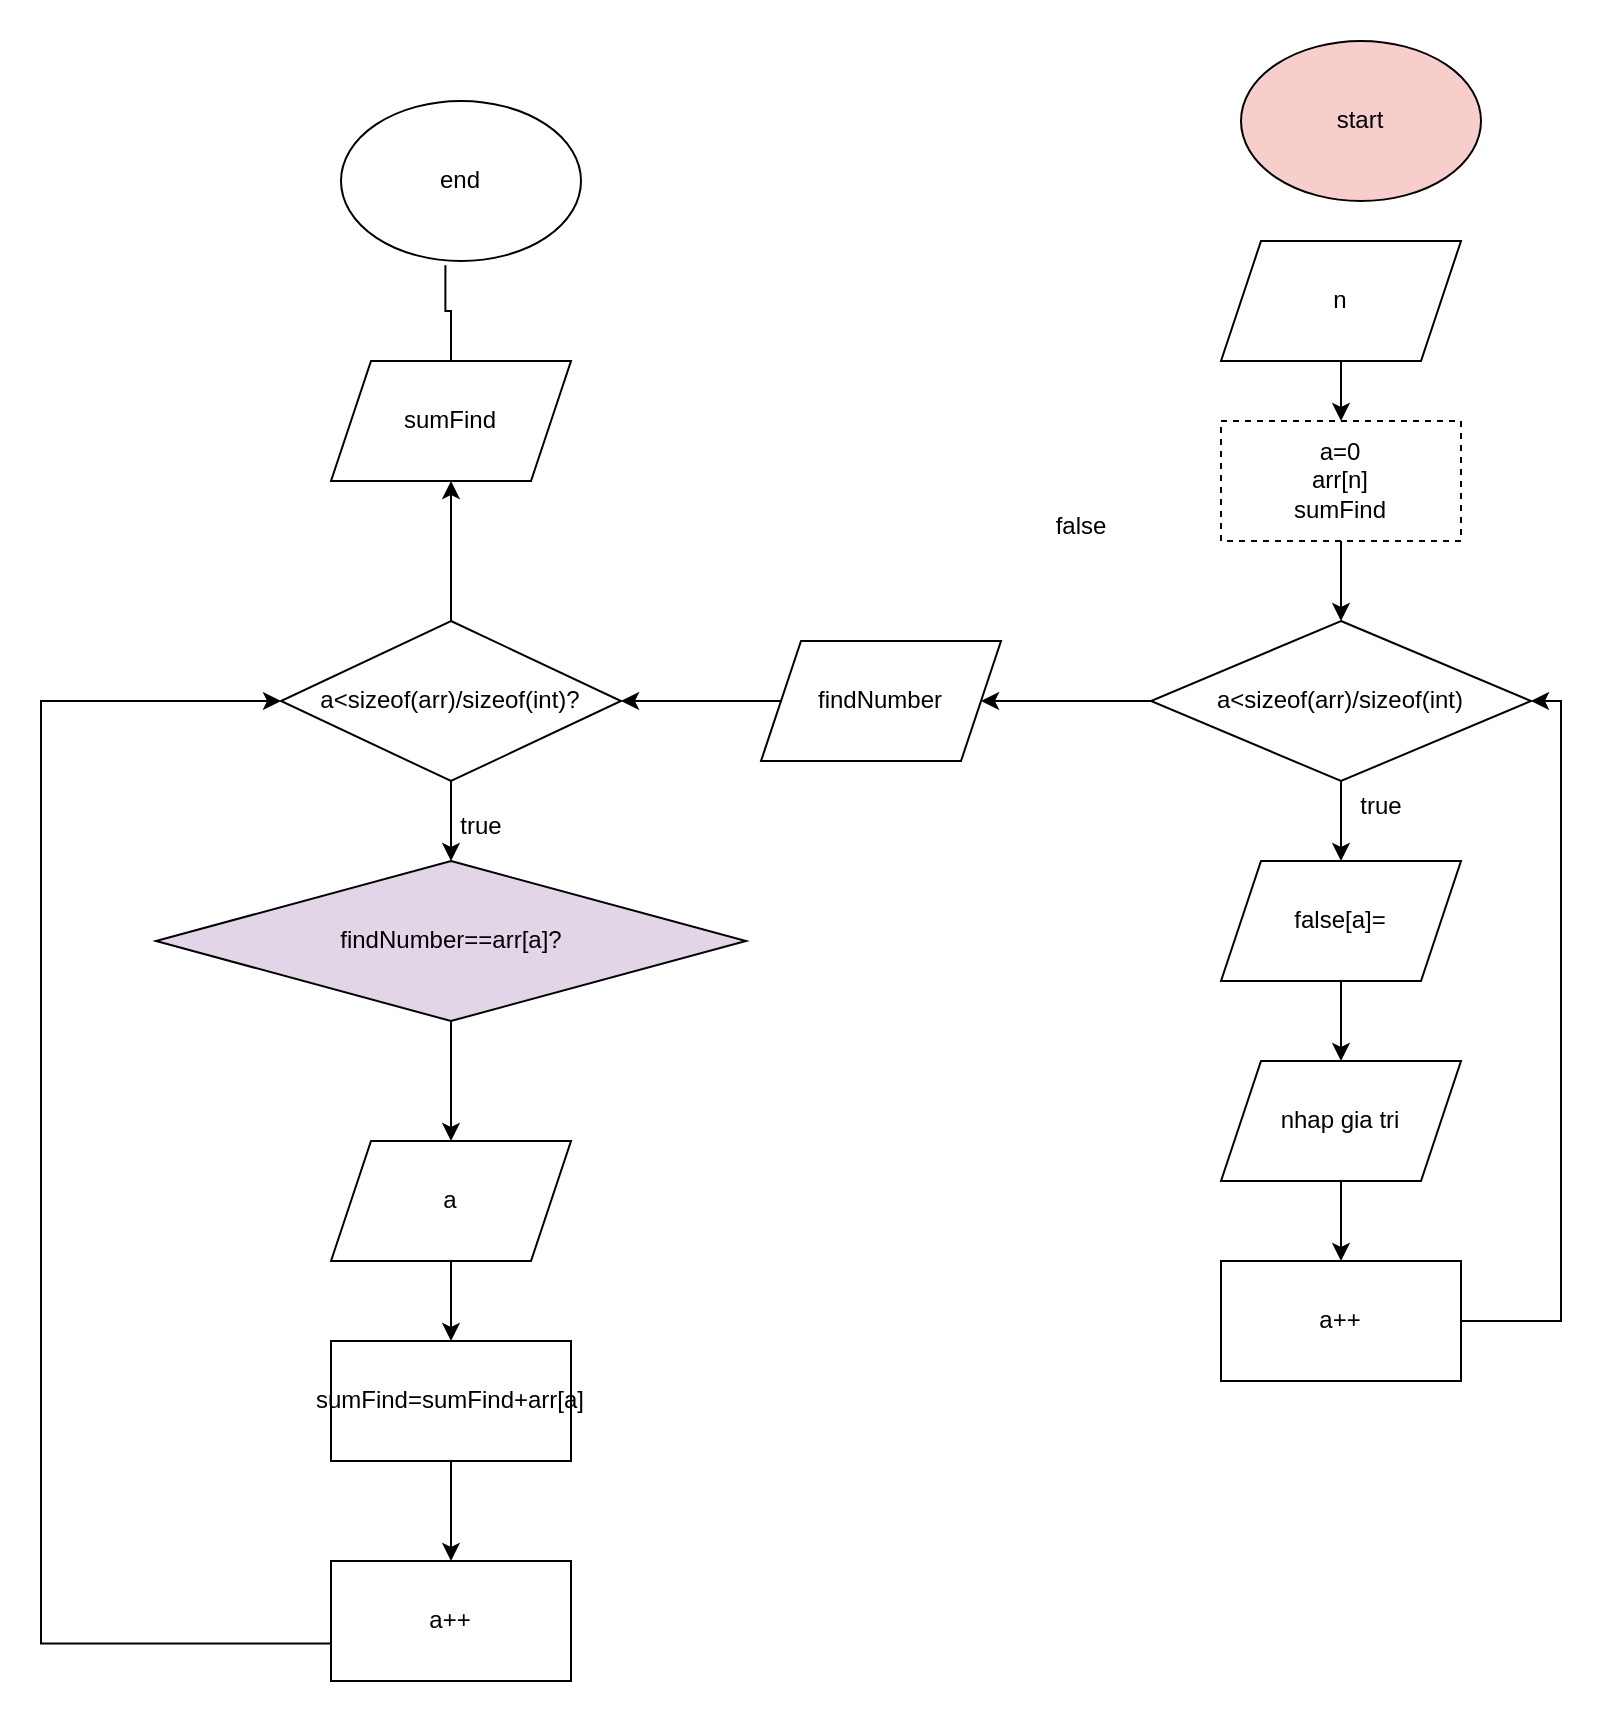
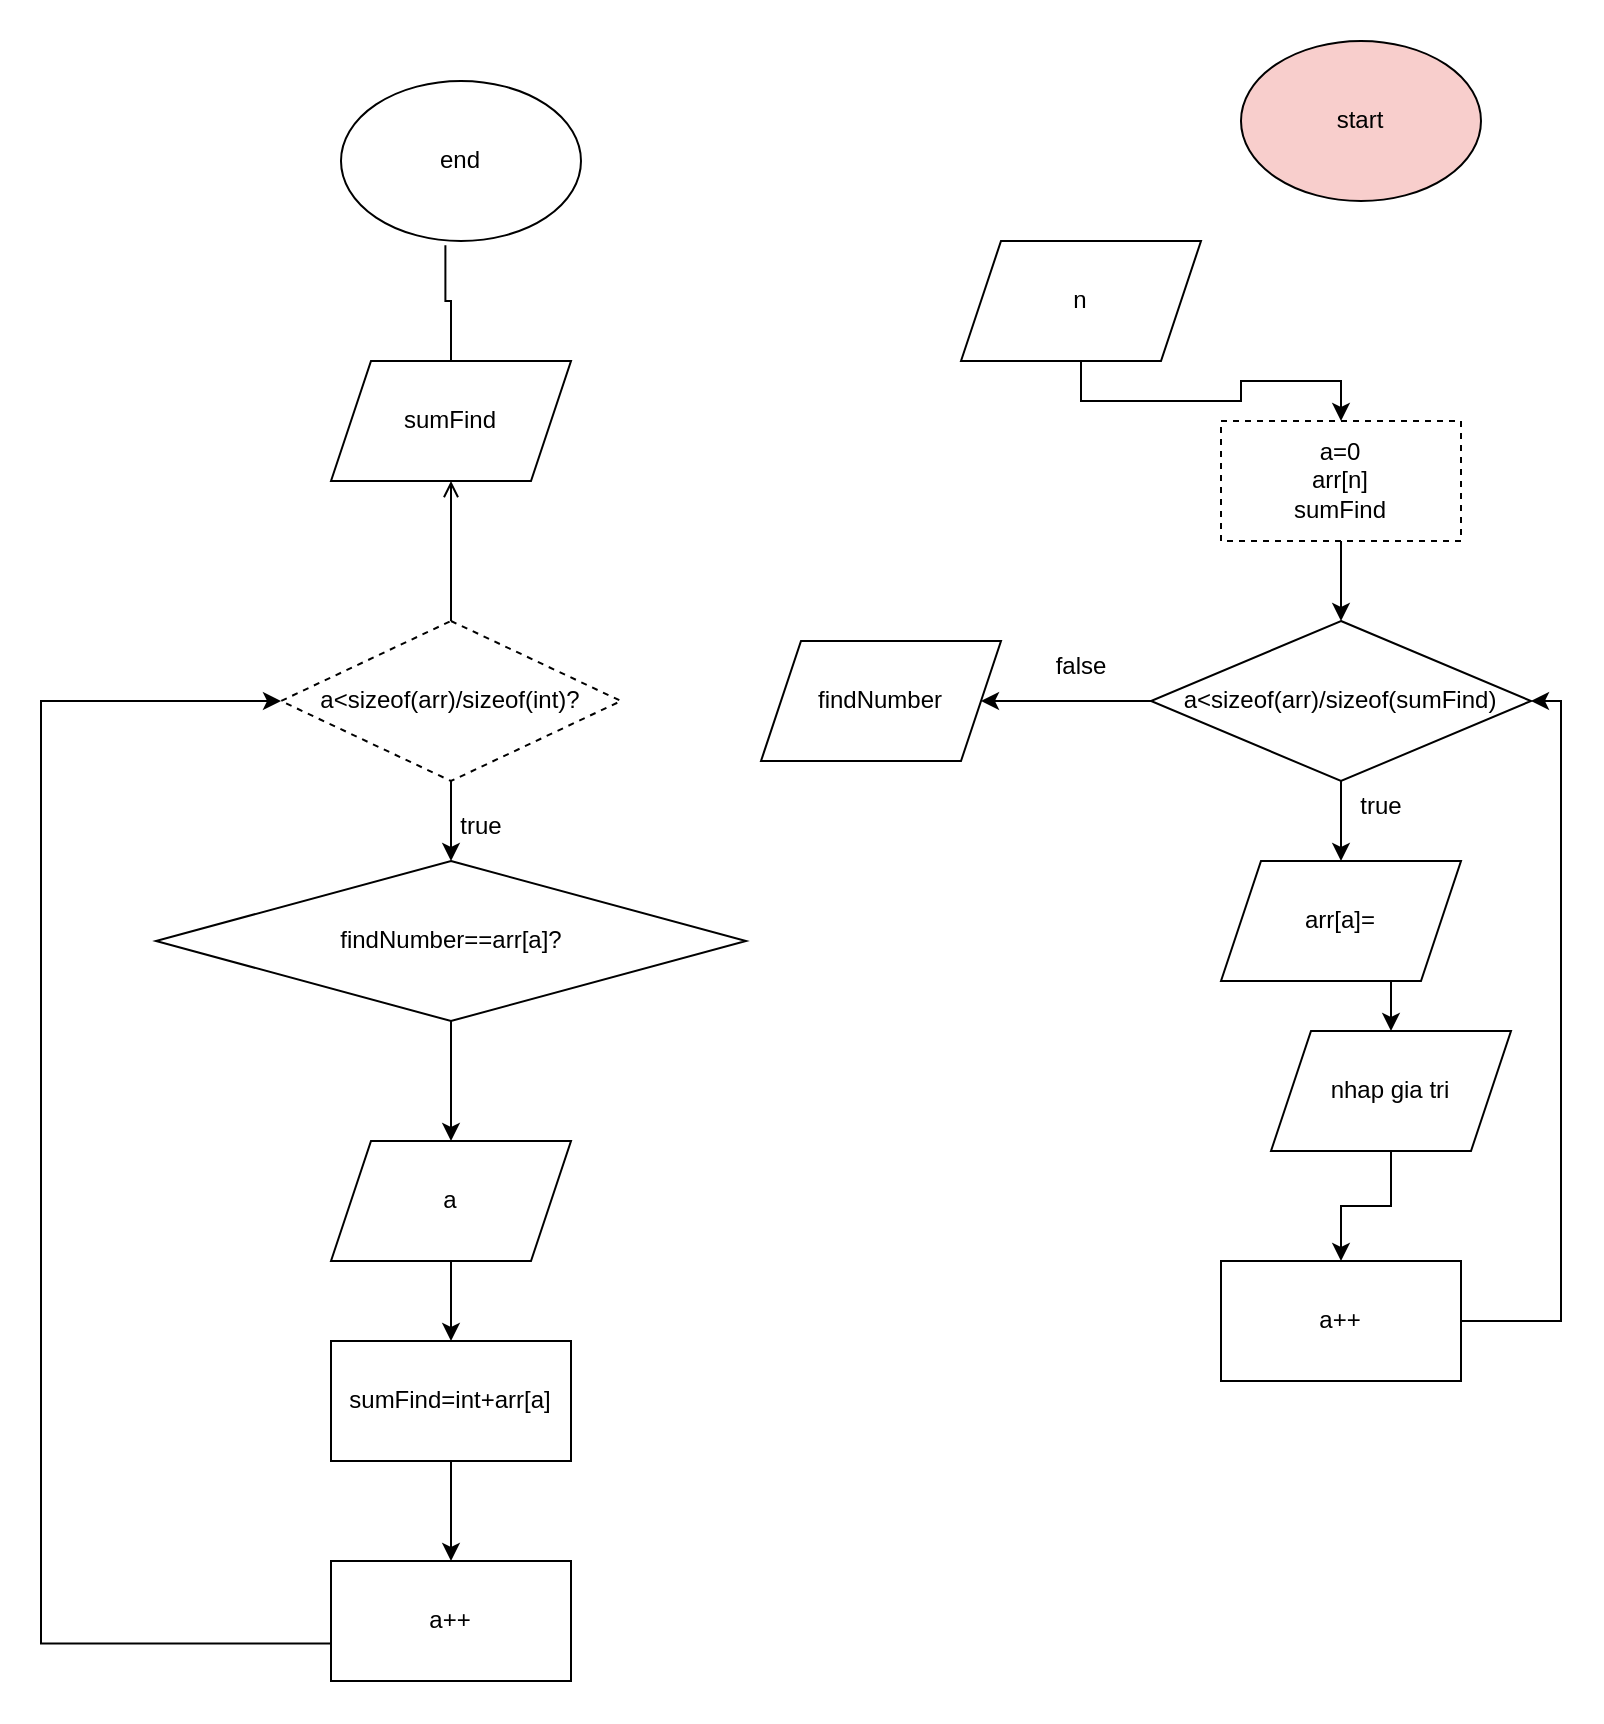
node "end": moved (461, 181) -> (461, 161)
node "n": moved (1341, 301) -> (1081, 301)
edge "a<sizeof(arr)/sizeof(int)?" -> "sumFind": arrowhead classic -> open
node "false": moved (1081, 527) -> (1081, 667)
node "a<sizeof(arr)/sizeof(int)?": style solid -> dashed
edge "findNumber" -> "a<sizeof(arr)/sizeof(int)?": removed
node "a<sizeof(arr)/sizeof(int)": label "a<sizeof(arr)/sizeof(int)" -> "a<sizeof(arr)/sizeof(sumFind)"
node "false[a]=": label "false[a]=" -> "arr[a]="
node "findNumber==arr[a]?": fillcolor #e1d5e7 -> #ffffff
node "nhap gia tri": moved (1341, 1121) -> (1391, 1091)
node "sumFind=sumFind+arr[a]": label "sumFind=sumFind+arr[a]" -> "sumFind=int+arr[a]"
